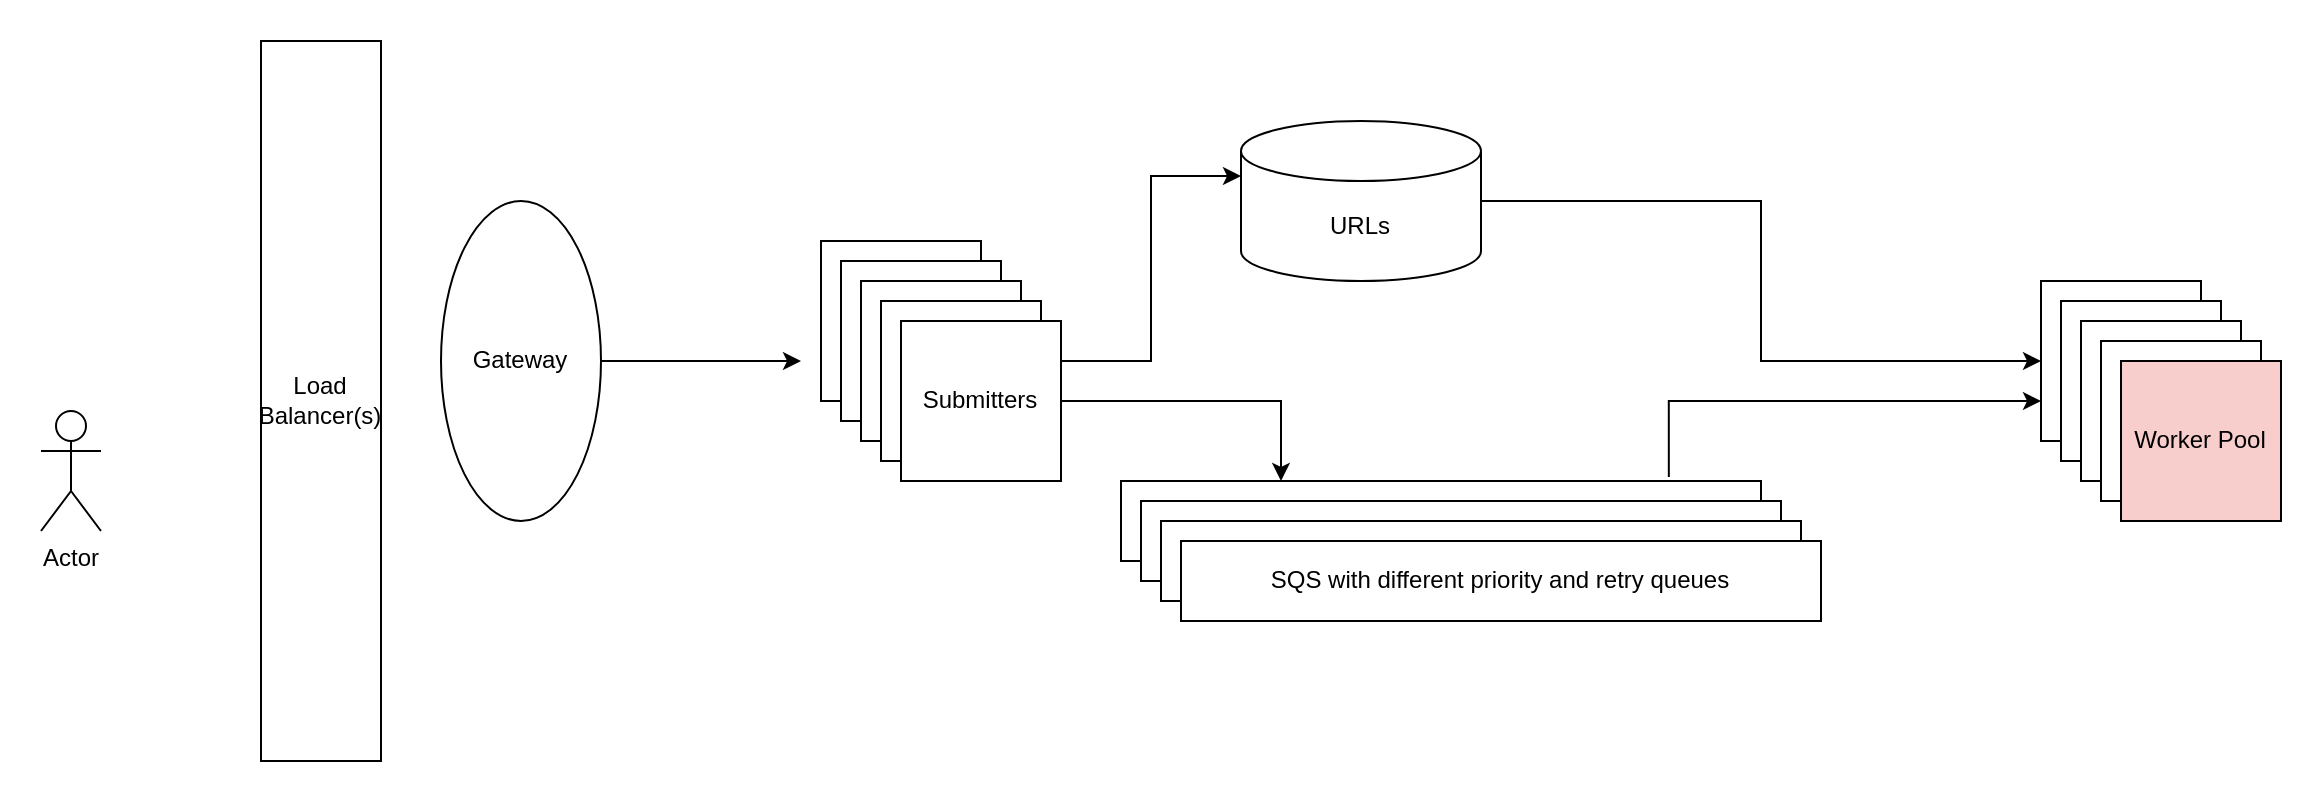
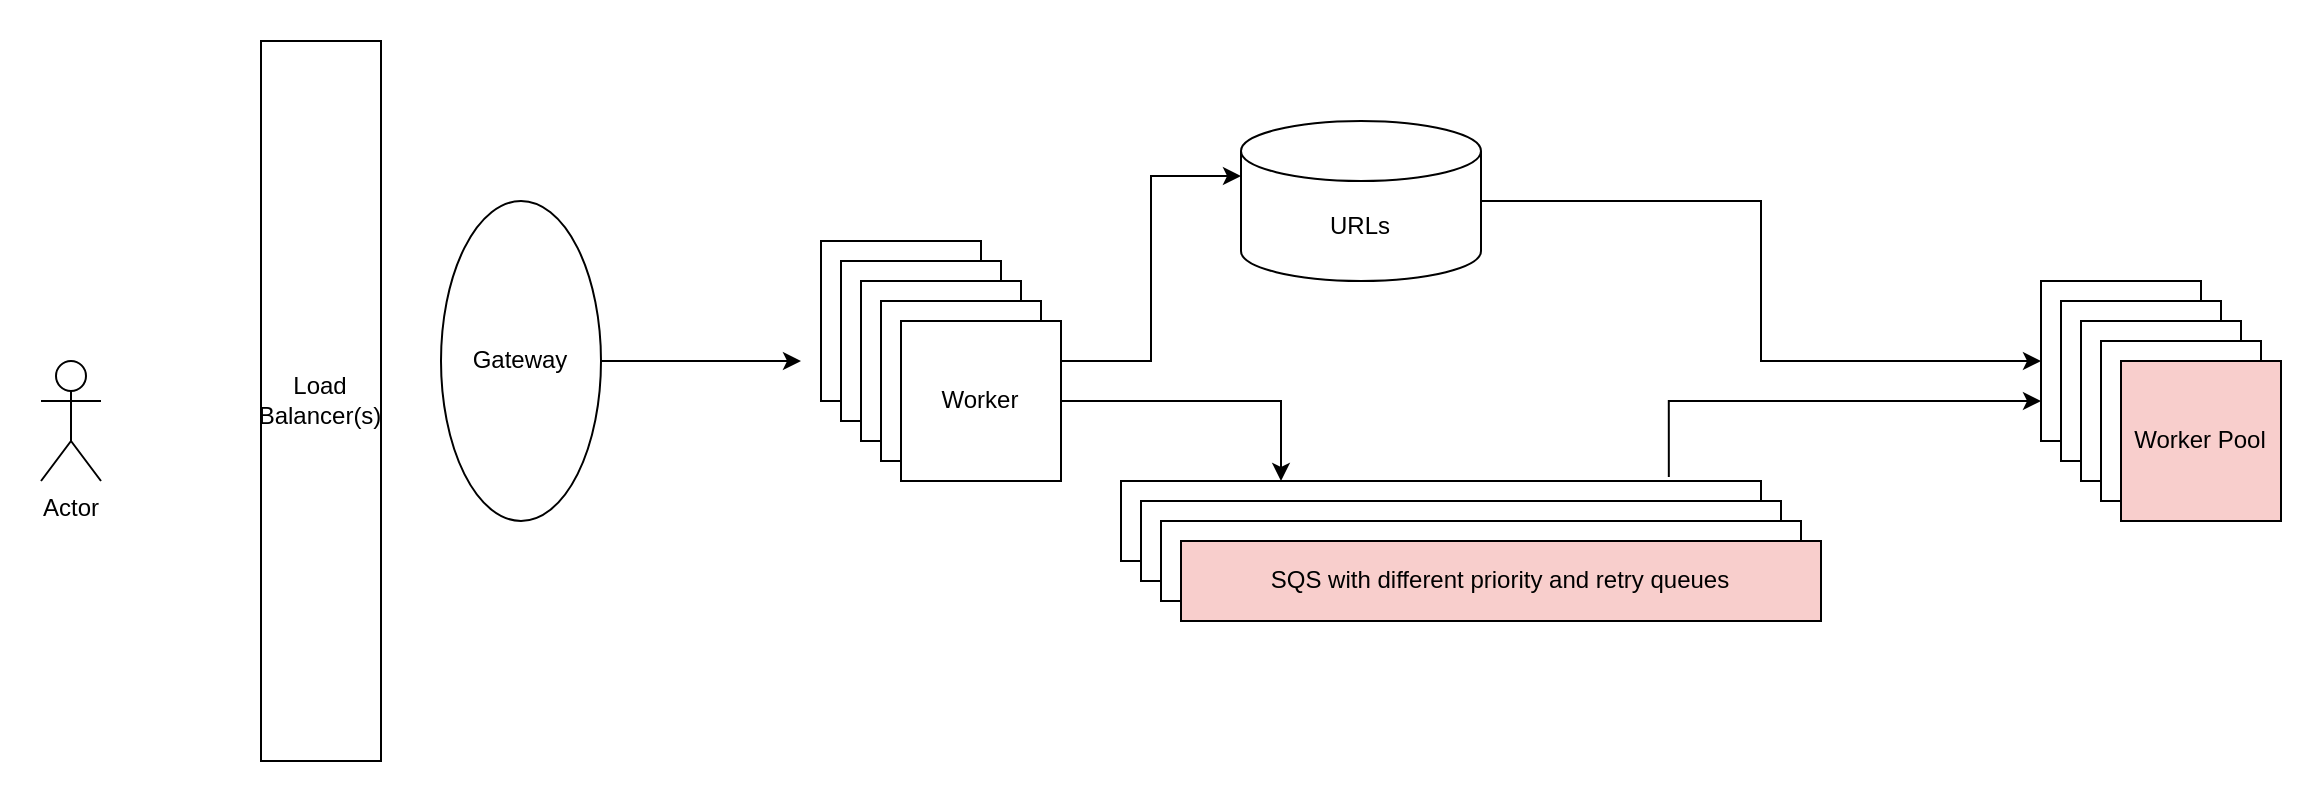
node "Submitters": label "Submitters" -> "Worker"
node "Actor": moved (71, 471) -> (71, 421)
node "SQS with different priority and retry queues": fillcolor #ffffff -> #f8cecc
